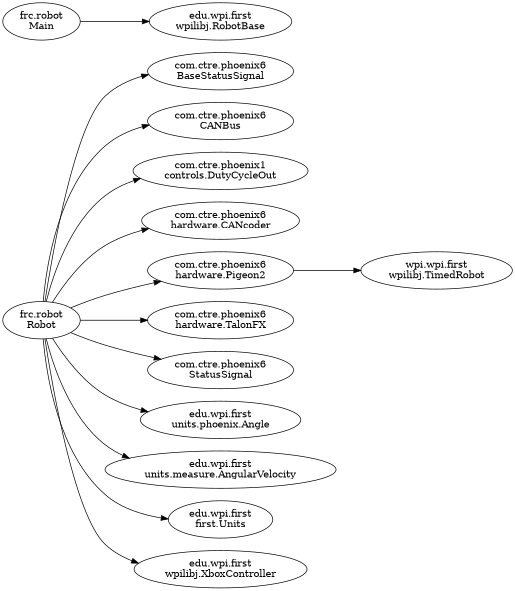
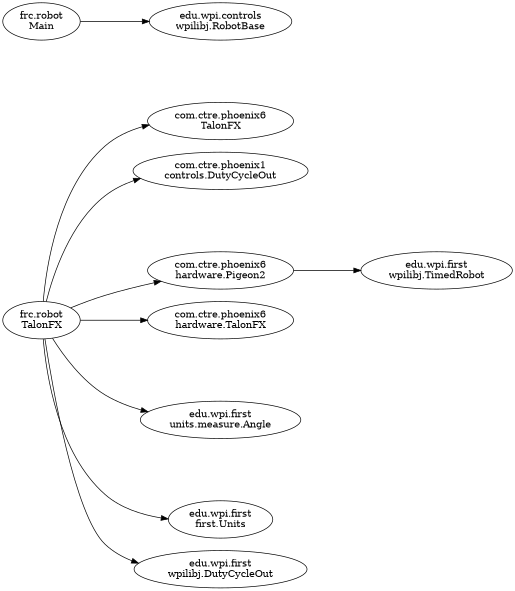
node "edu.wpi.first wpilibj.RobotBase": label "edu.wpi.first wpilibj.RobotBase" -> "edu.wpi.controls wpilibj.RobotBase"
node "com.ctre.phoenix6 BaseStatusSignal": removed
node "com.ctre.phoenix6 CANBus": label "com.ctre.phoenix6 CANBus" -> "com.ctre.phoenix6 TalonFX"
node "com.ctre.phoenix6 hardware.CANcoder": removed
node "wpi.wpi.first wpilibj.TimedRobot": label "wpi.wpi.first wpilibj.TimedRobot" -> "edu.wpi.first wpilibj.TimedRobot"
node "frc.robot Robot": label "frc.robot Robot" -> "frc.robot TalonFX"
node "com.ctre.phoenix6 StatusSignal": removed
node "edu.wpi.first units.phoenix.Angle": label "edu.wpi.first units.phoenix.Angle" -> "edu.wpi.first units.measure.Angle"
node "edu.wpi.first units.measure.AngularVelocity": removed
node "edu.wpi.first wpilibj.XboxController": label "edu.wpi.first wpilibj.XboxController" -> "edu.wpi.first wpilibj.DutyCycleOut"
